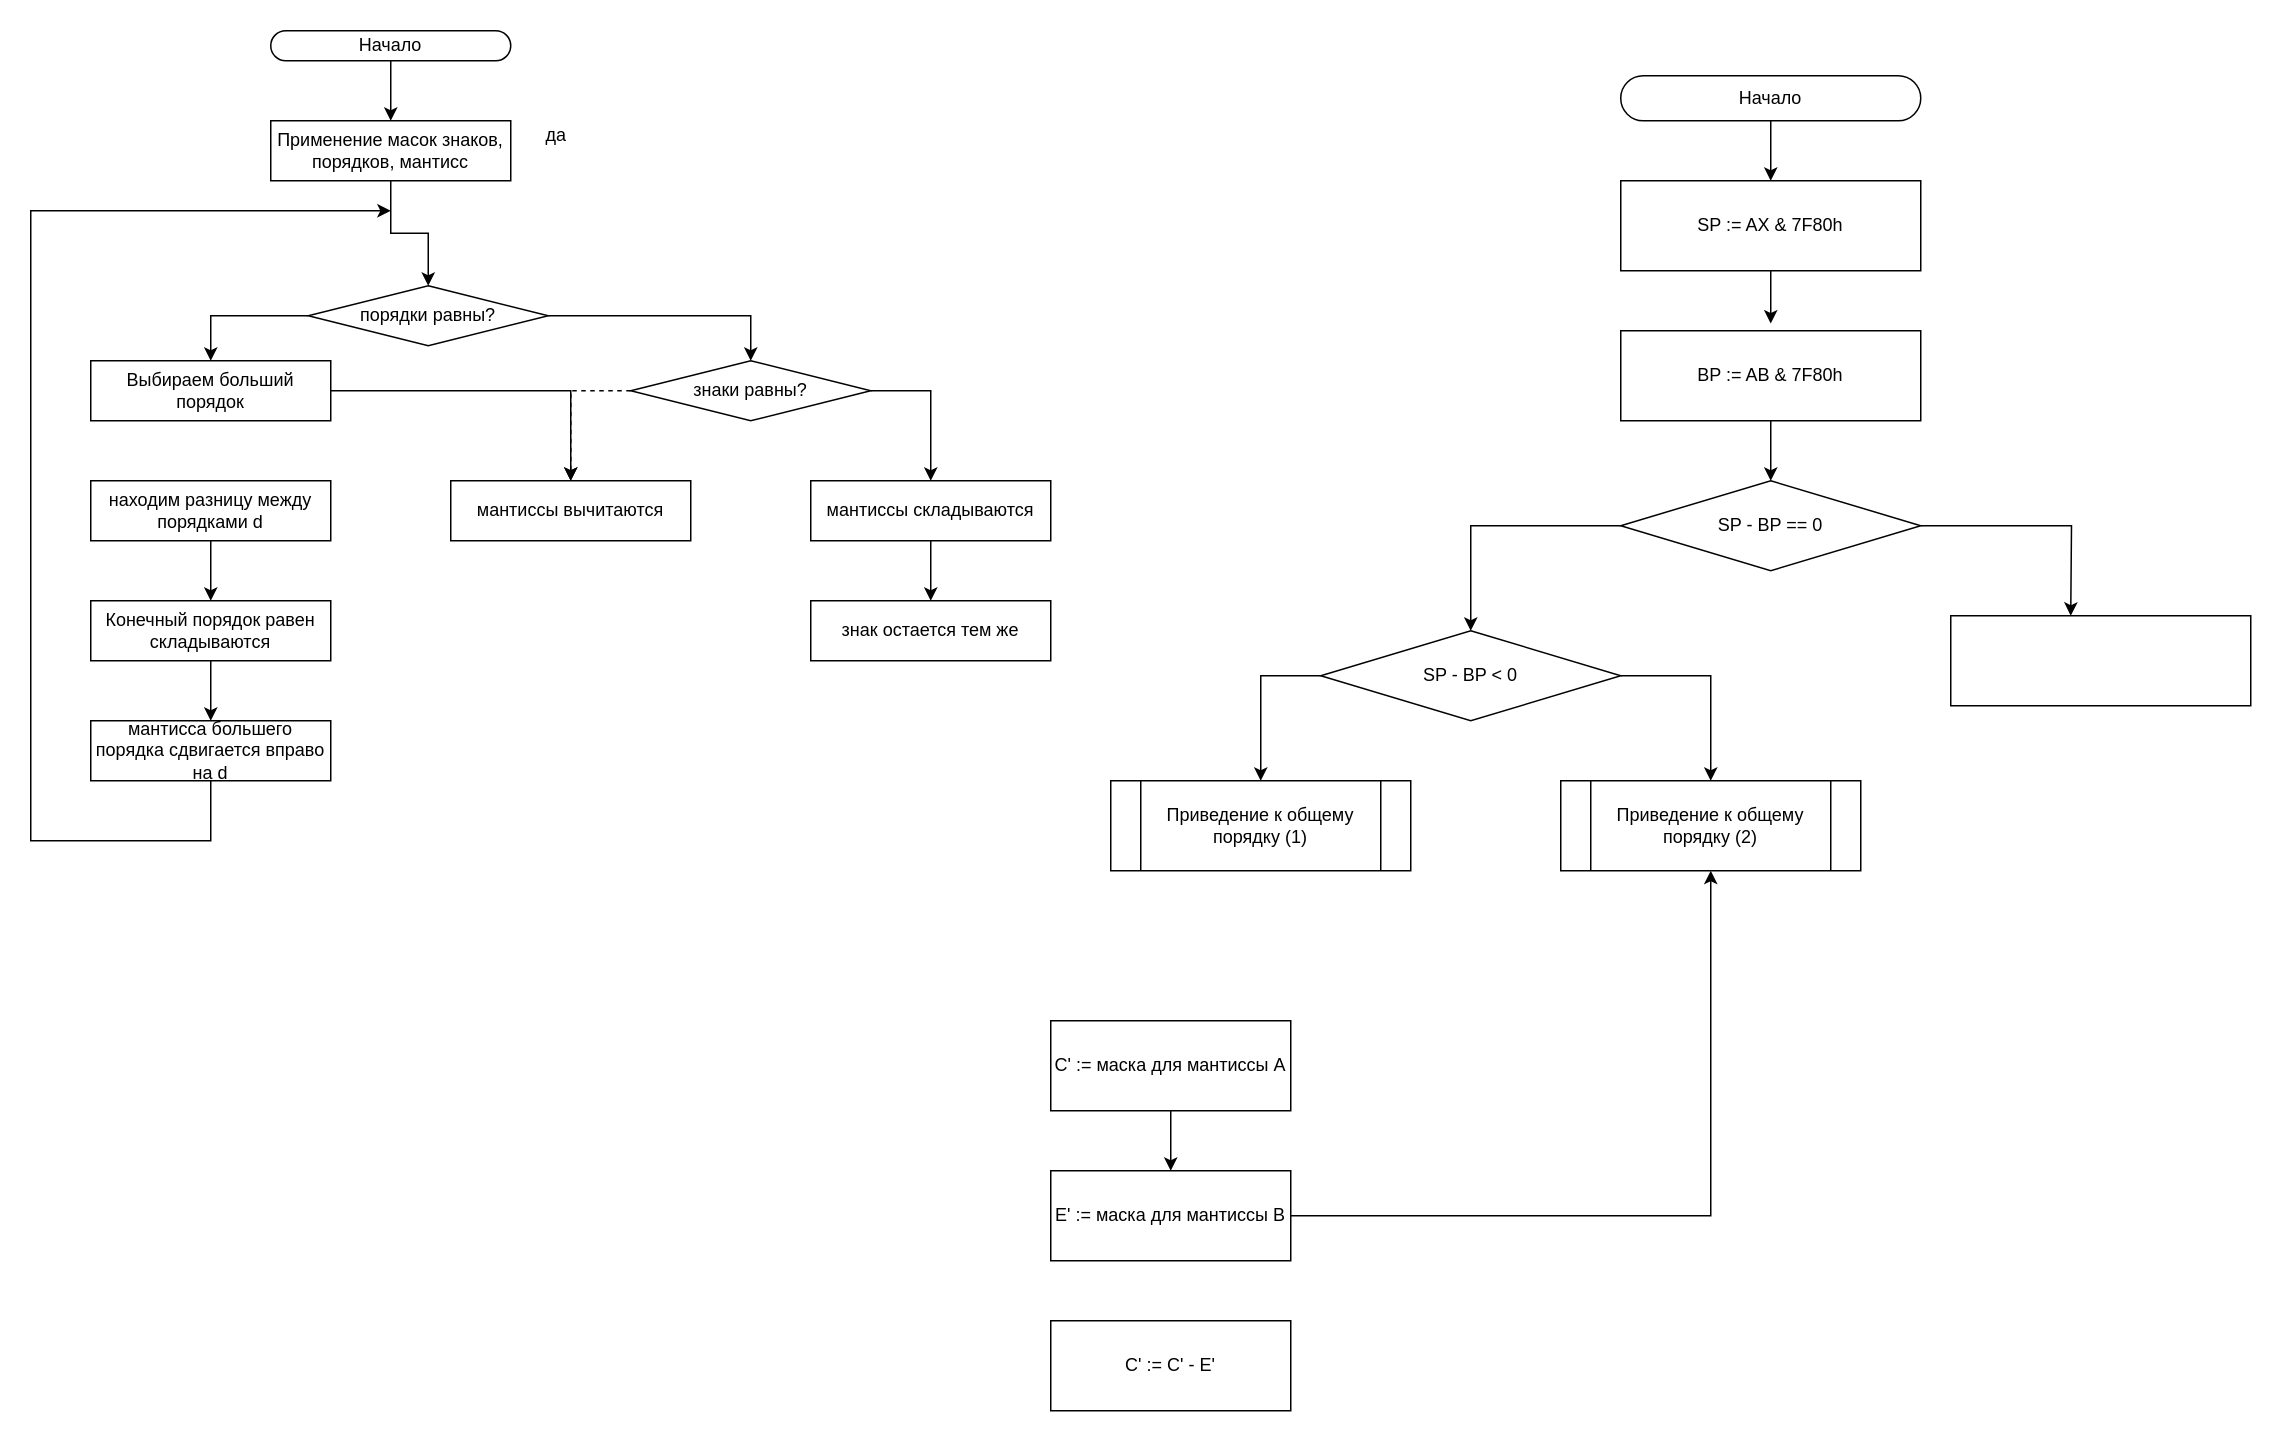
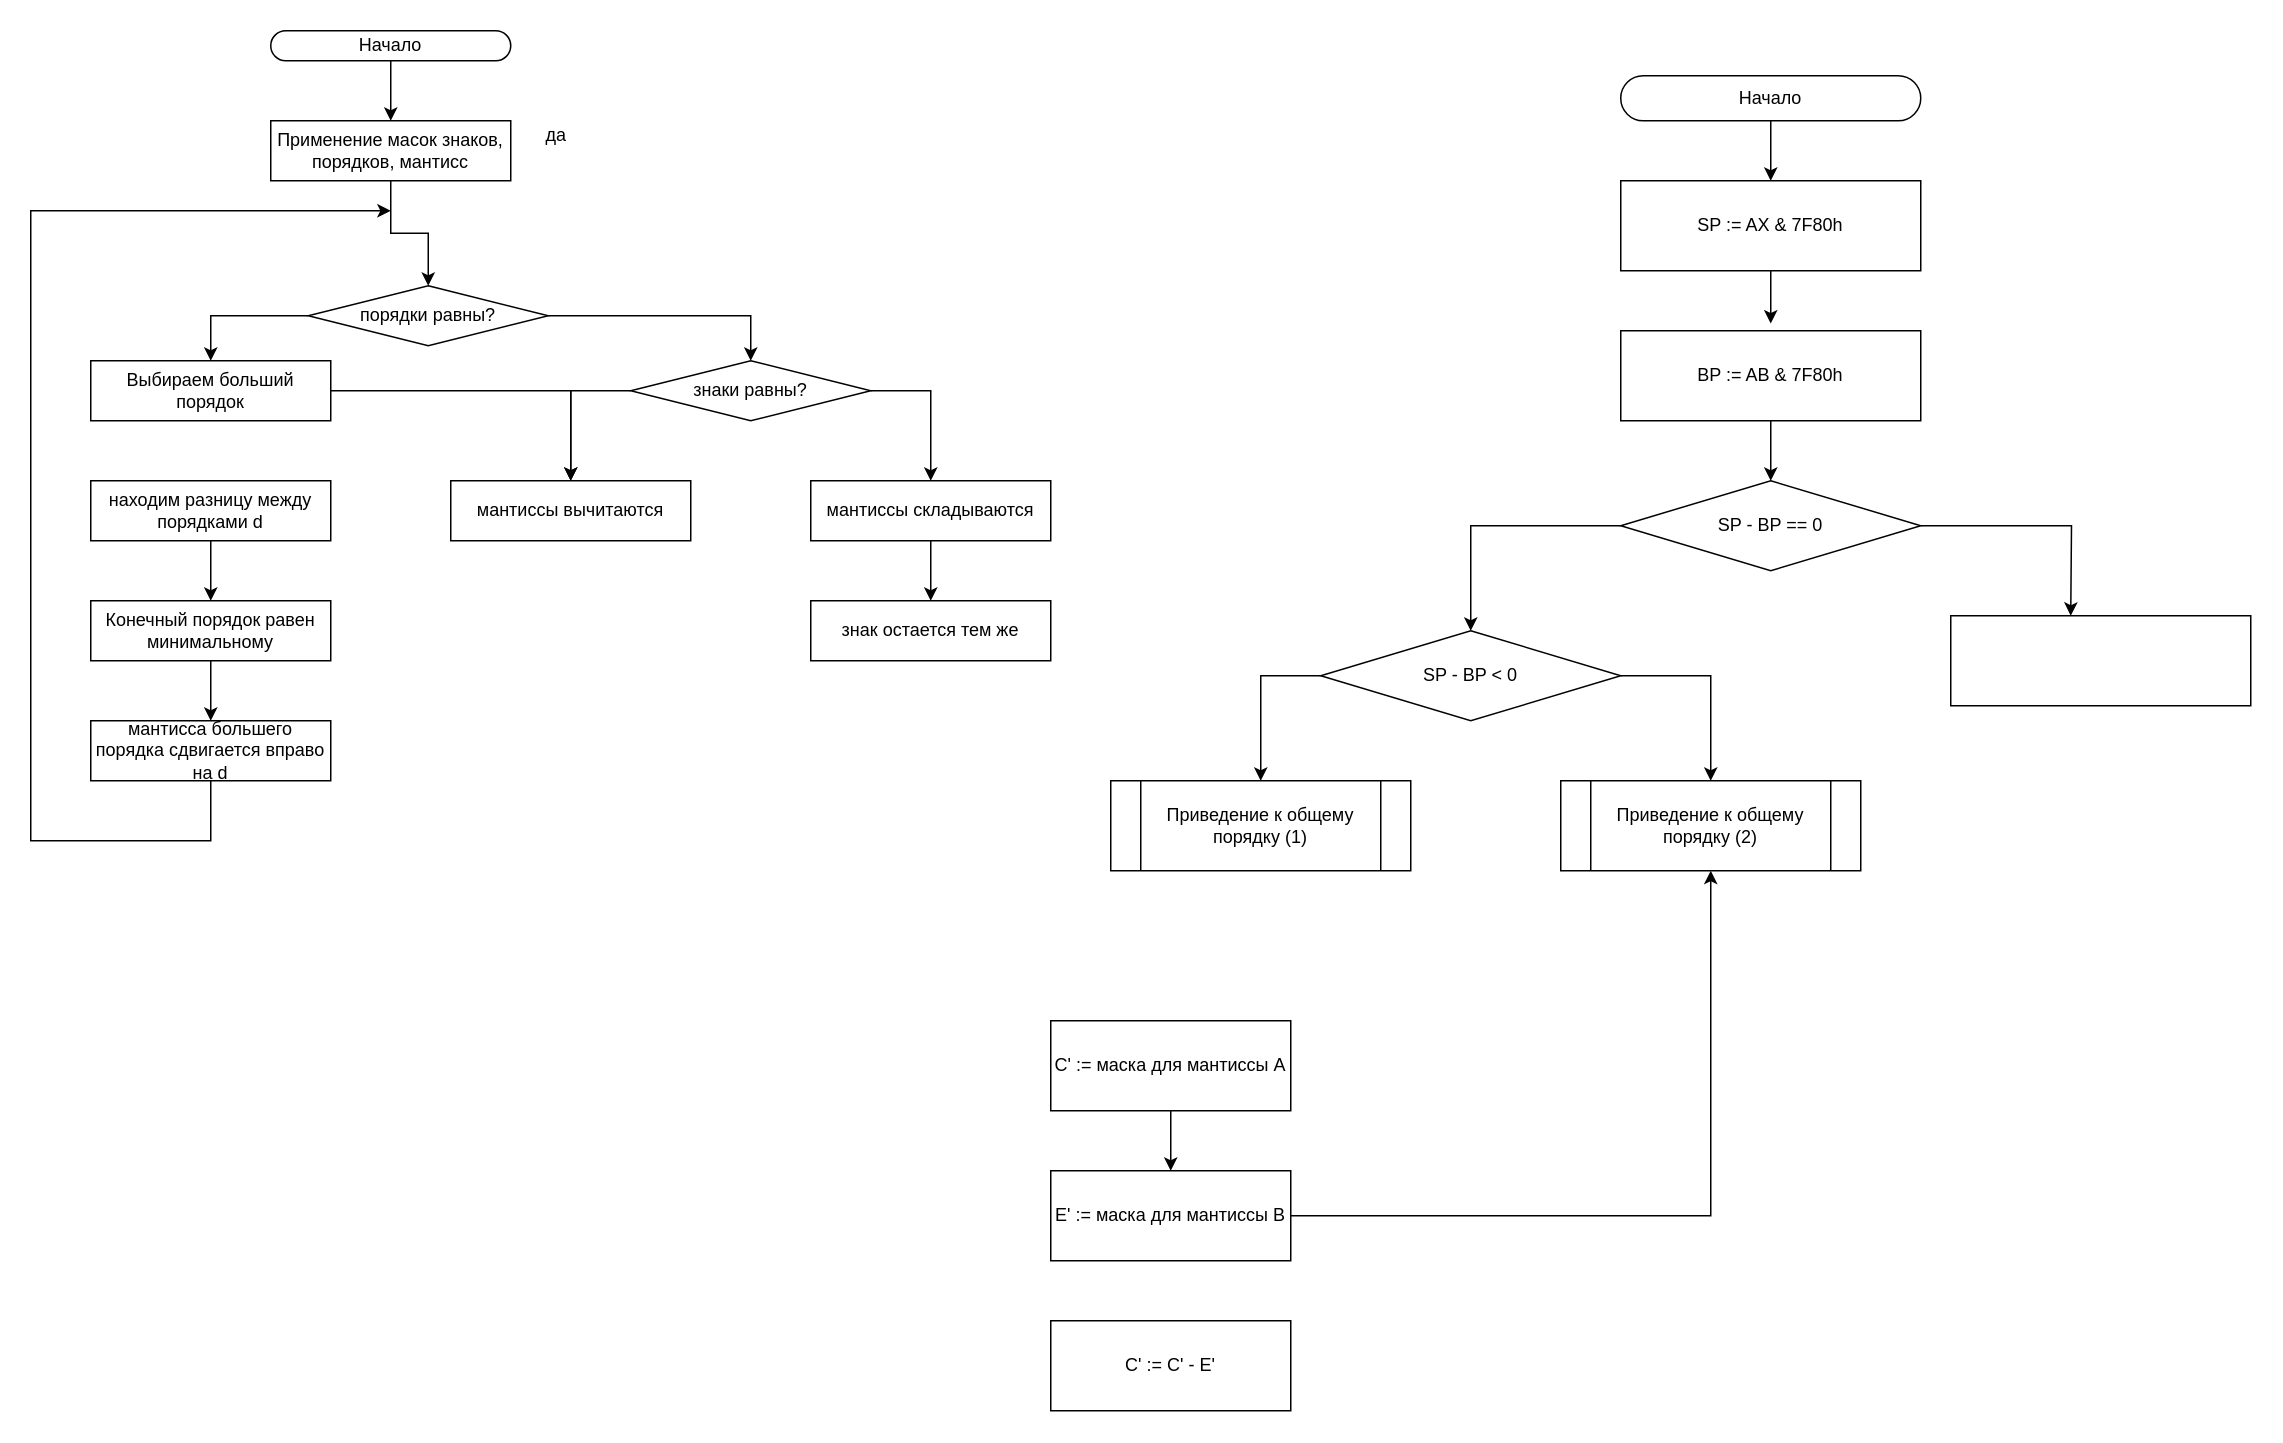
edge "знаки равны?" -> "мантиссы вычитаются": style dashed -> solid
node "Конечный порядок равен складываются": label "Конечный порядок равен складываются" -> "Конечный порядок равен минимальному"
